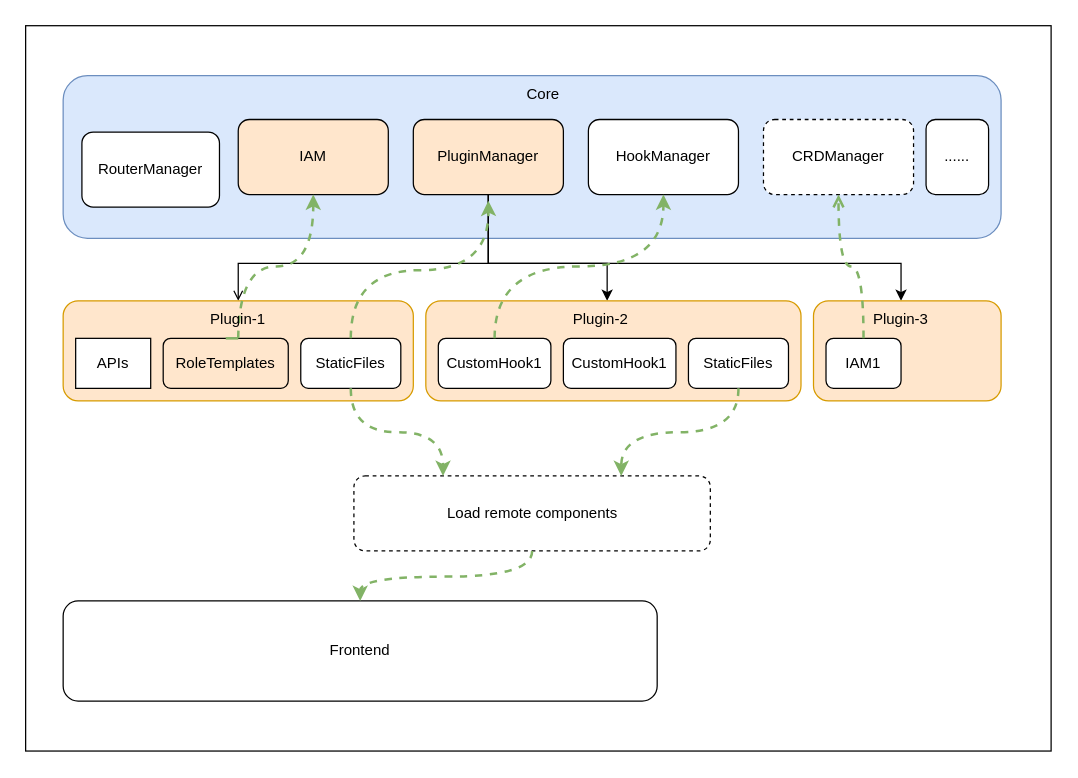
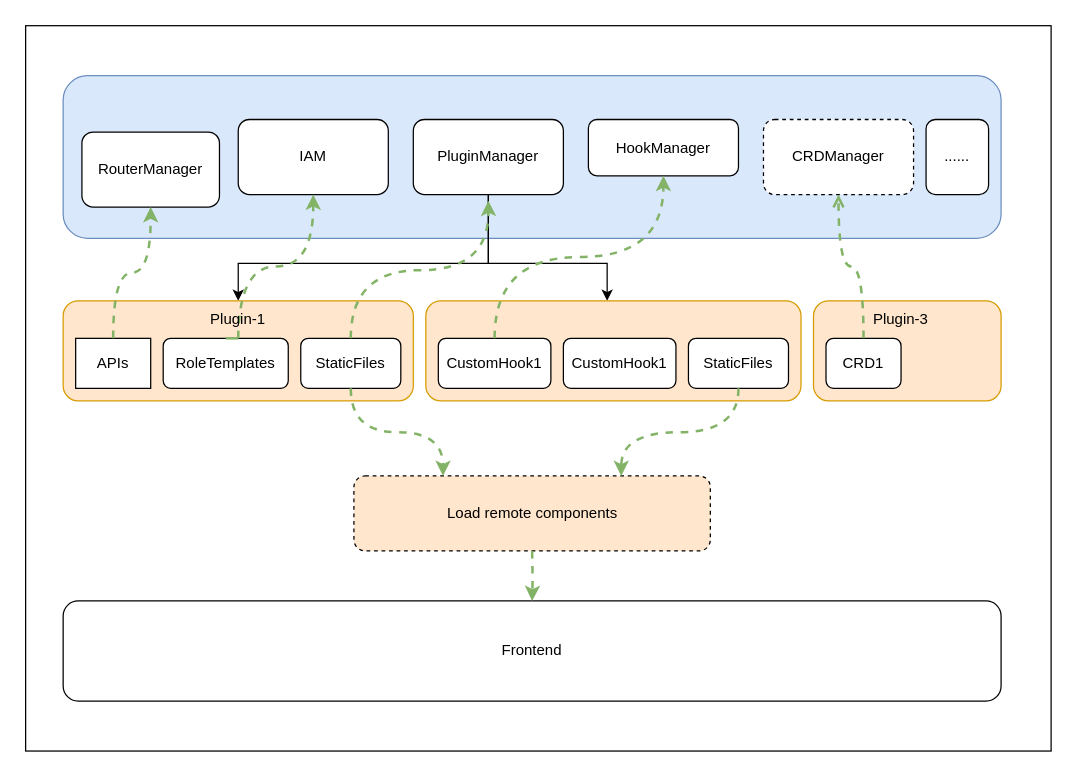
node "Core": removed
node "IAM": fillcolor #ffe6cc -> #ffffff
node "PluginManager": fillcolor #ffe6cc -> #ffffff
node "HookManager": size 150x75 -> 150x56
edge "PluginManager" -> "Plugin-3": removed
edge "APIs" -> "RouterManager": added
edge "PluginManager" -> "Plugin-1": arrowhead open -> classic
node "Plugin-2": removed
node "RoleTemplates": fillcolor #ffe6cc -> #ffffff
node "IAM1": label "IAM1" -> "CRD1"
node "Load remote components": fillcolor #ffffff -> #ffe6cc
node "Frontend": size 594x100 -> 938x100
